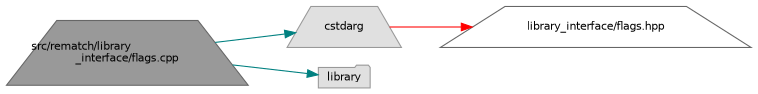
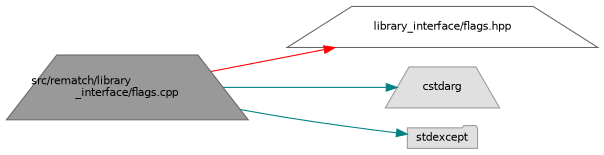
edge "cstdarg" -> "library_interface/flags.hpp": now "src/rematch/library _interface/flags.cpp" -> "library_interface/flags.hpp"
node "library": label "library" -> "stdexcept"
